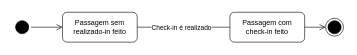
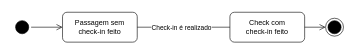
node "Passagem sem realizado-in feito": label "Passagem sem realizado-in feito" -> "Passagem sem check-in feito"
node "Passagem com check-in feito": label "Passagem com check-in feito" -> "Check com check-in feito"
